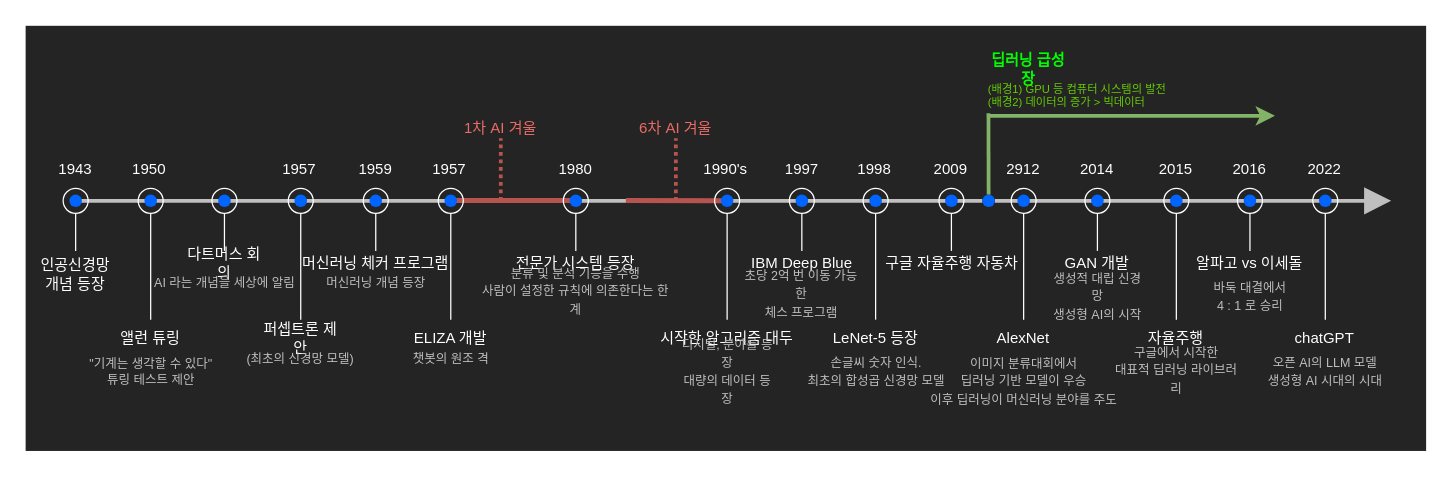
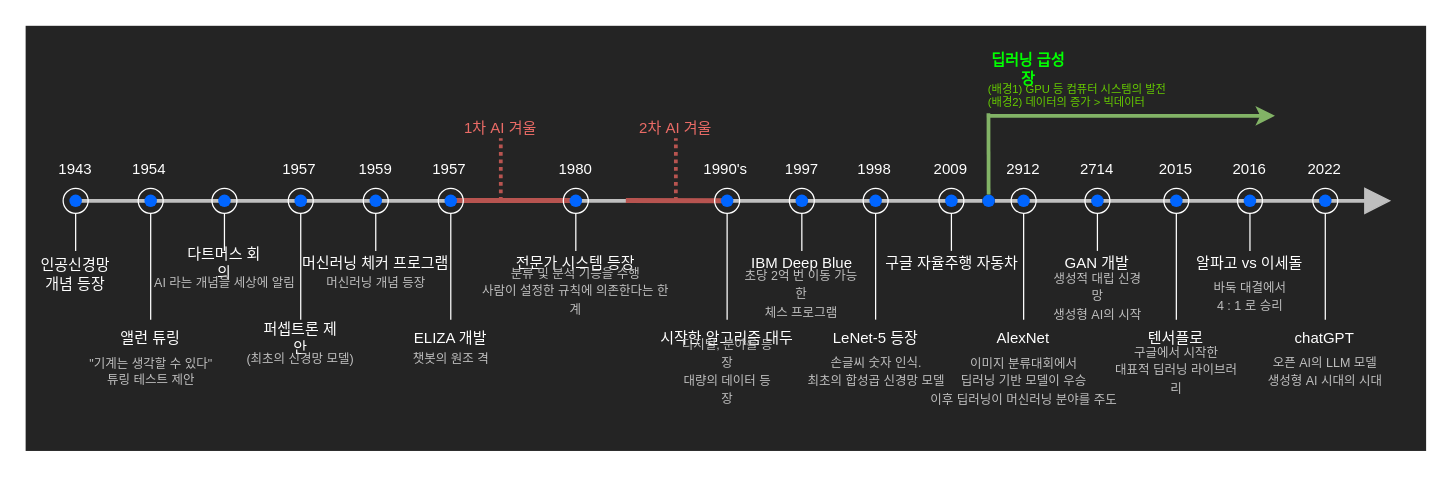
node "6차 AI 겨울": label "6차 AI 겨울" -> "2차 AI 겨울"
node "1950": label "1950" -> "1954"
node "2014": label "2014" -> "2714"
node "자율주행": label "자율주행" -> "텐서플로"
